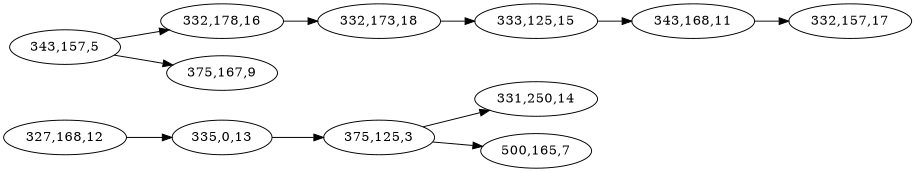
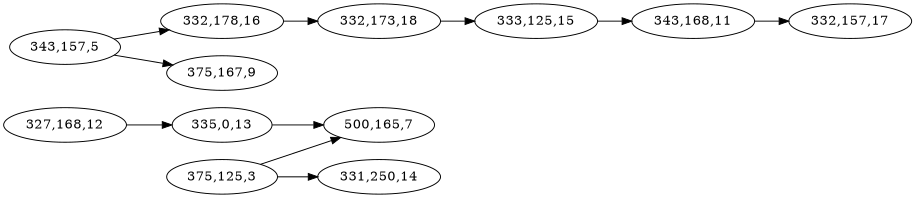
edge "335,0,13" -> "375,125,3": now "335,0,13" -> "500,165,7"
